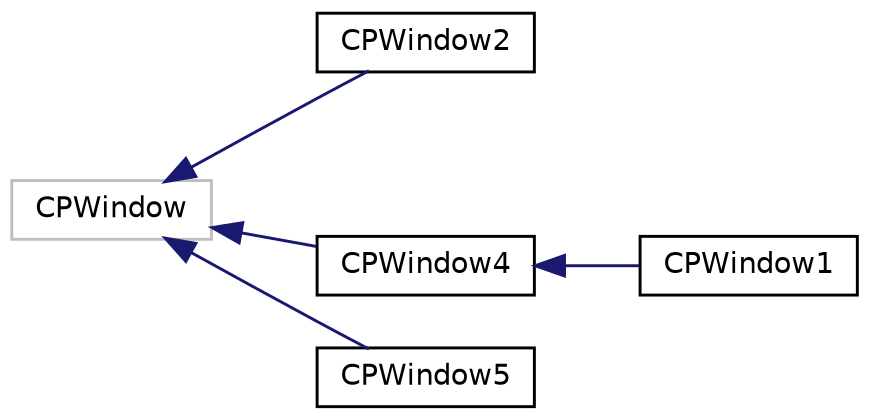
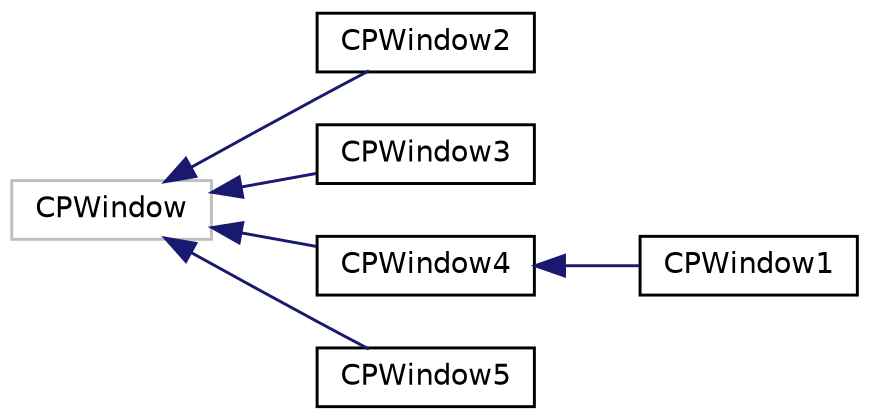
node "CPWindow3": added
